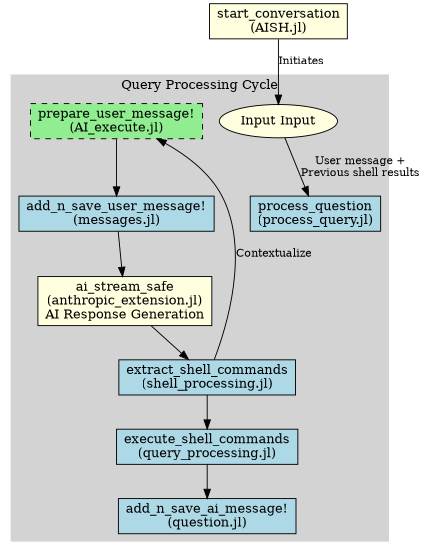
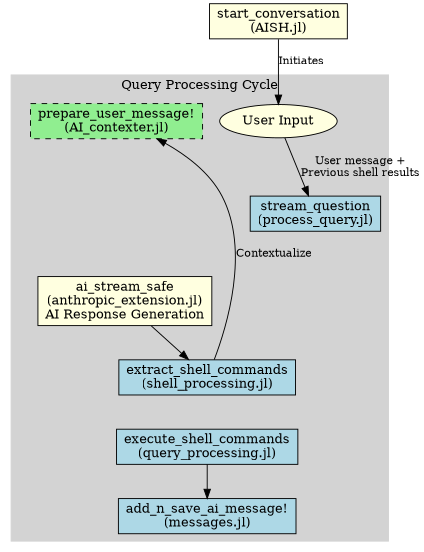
node "prepare_user_message! (AI_execute.jl)": label "prepare_user_message! (AI_execute.jl)" -> "prepare_user_message! (AI_contexter.jl)"
node "Input Input": label "Input Input" -> "User Input"
node "add_n_save_user_message! (messages.jl)": removed
node "process_question (process_query.jl)": label "process_question (process_query.jl)" -> "stream_question (process_query.jl)"
edge "extract_shell_commands (shell_processing.jl)" -> "execute_shell_commands (query_processing.jl)": removed
node "add_n_save_ai_message! (question.jl)": label "add_n_save_ai_message! (question.jl)" -> "add_n_save_ai_message! (messages.jl)"
